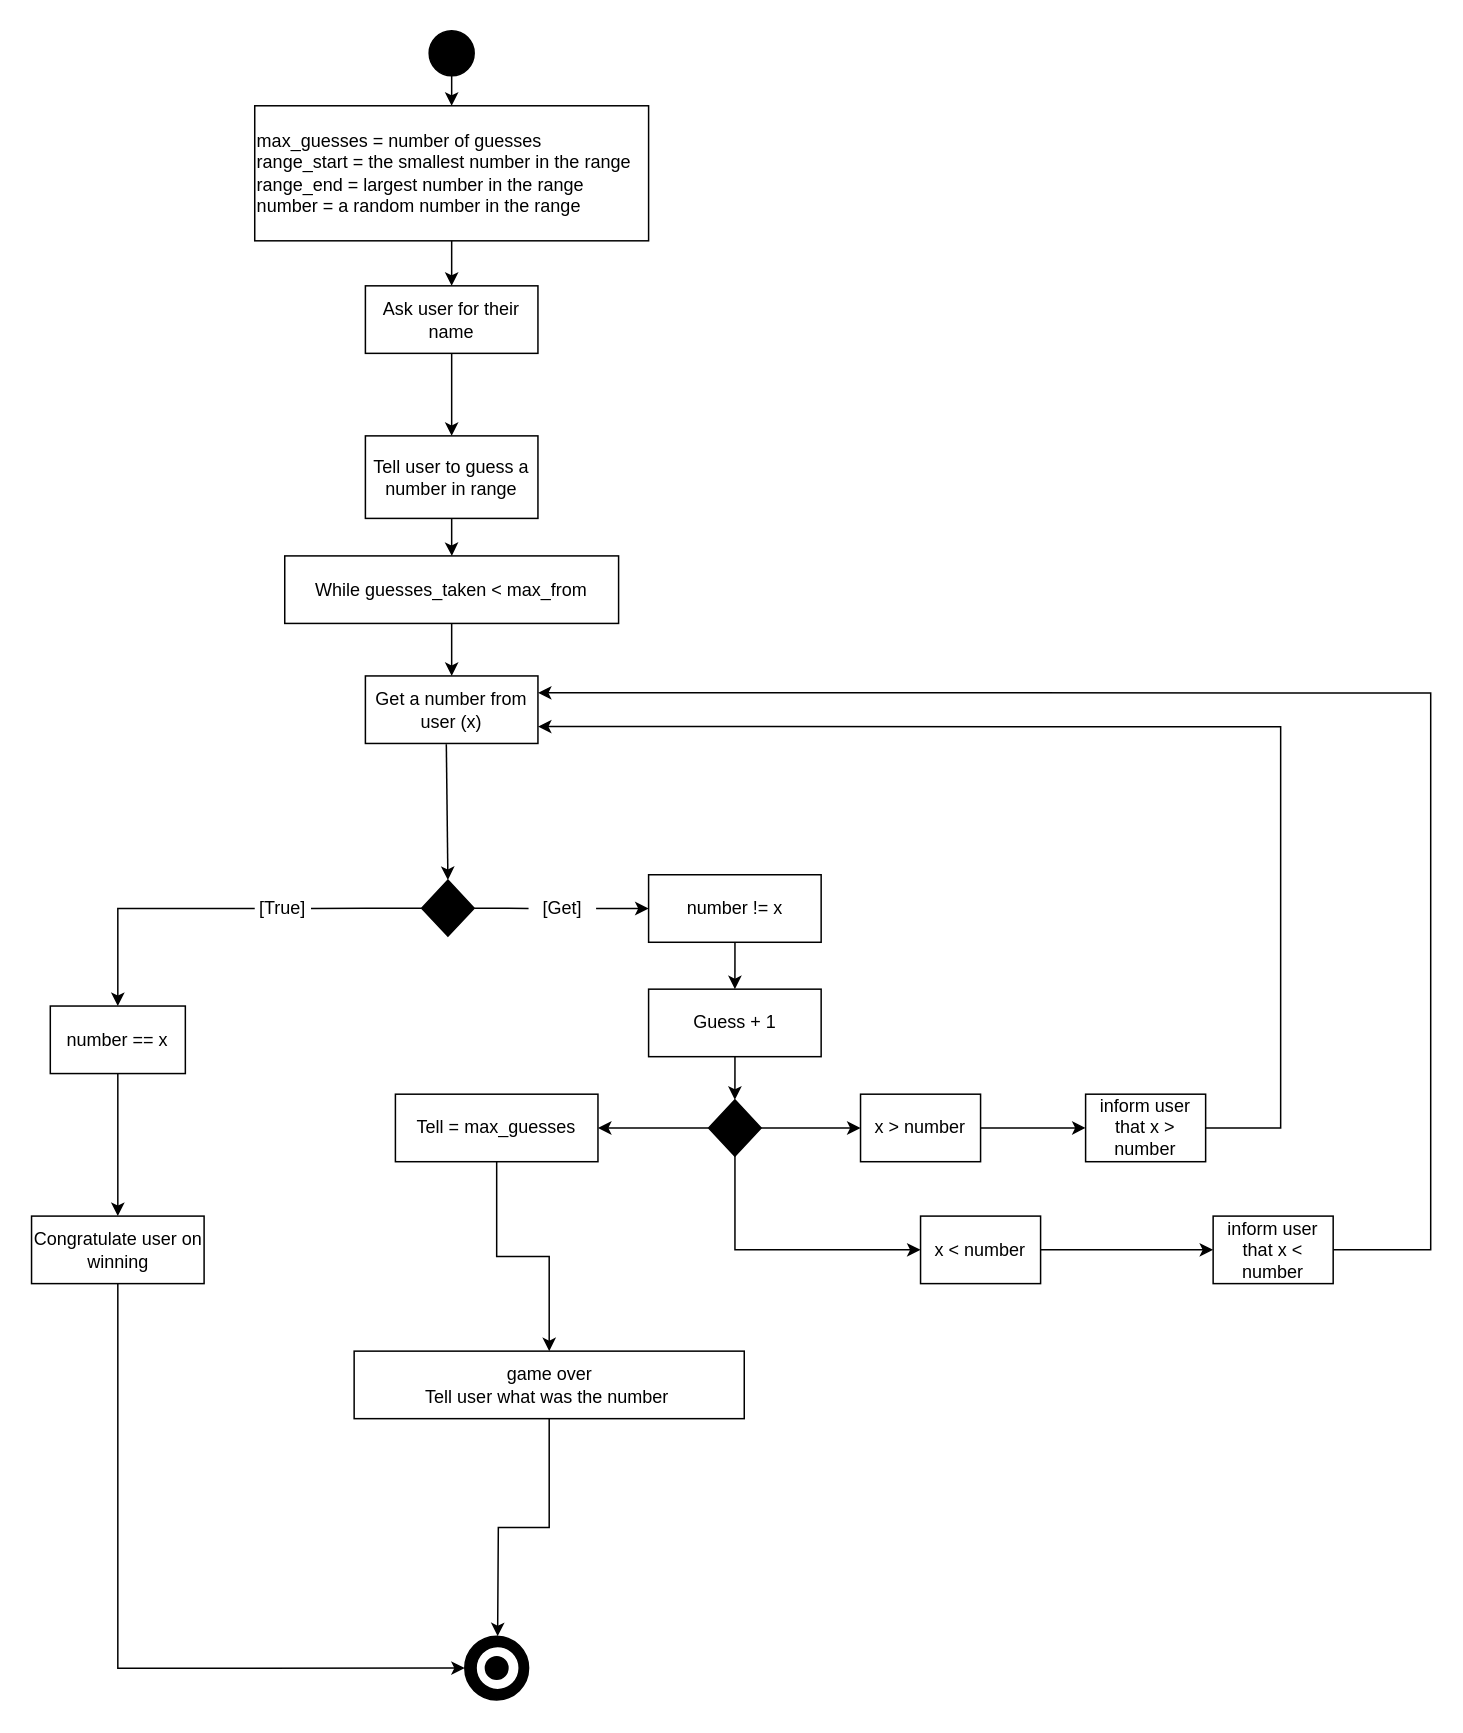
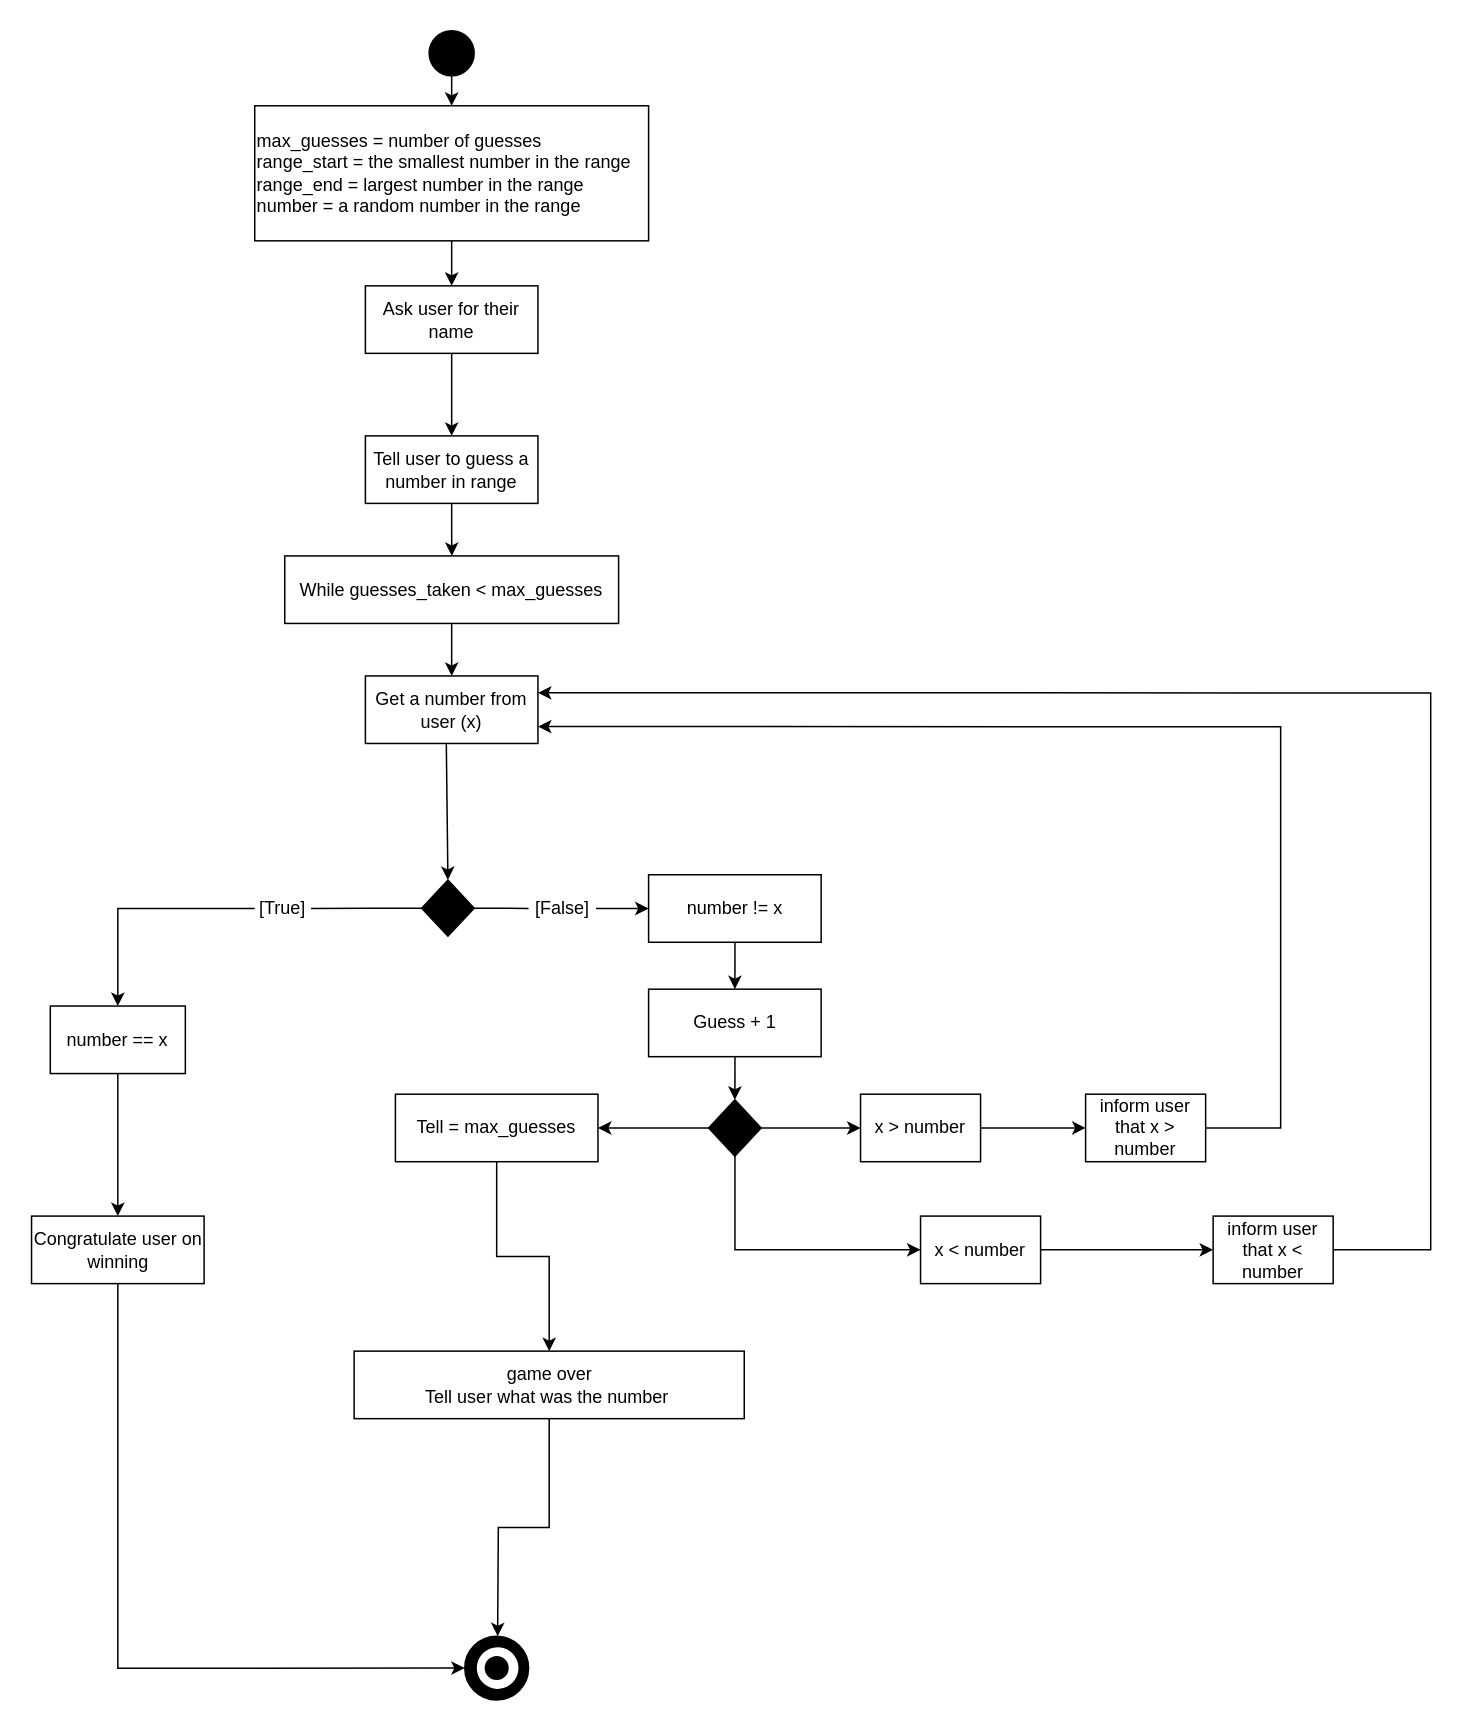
node "Tell user to guess a number in range": size 173x83 -> 173x68
node "While guesses_taken < max_from": label "While guesses_taken < max_from" -> "While guesses_taken < max_guesses"
node "[Get]": label "[Get]" -> "[False]"
